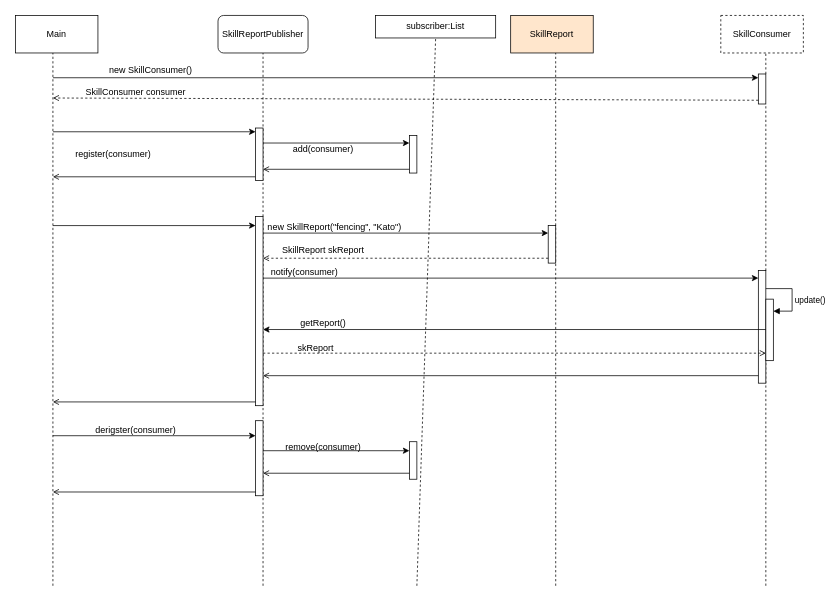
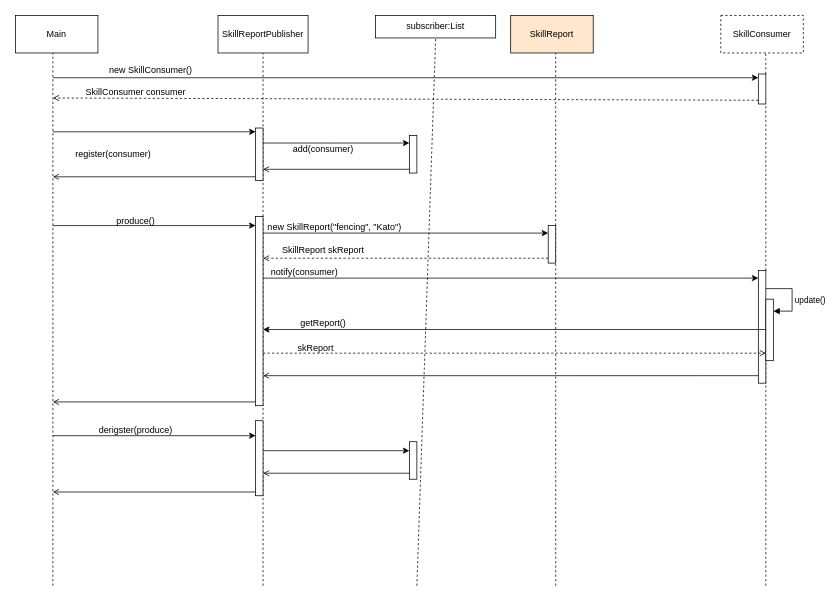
node "SkillReportPublisher": shape rounded rectangle -> rectangle
node "produce()": added
node "derigster(consumer)": label "derigster(consumer)" -> "derigster(produce)"
node "remove(consumer)": removed
